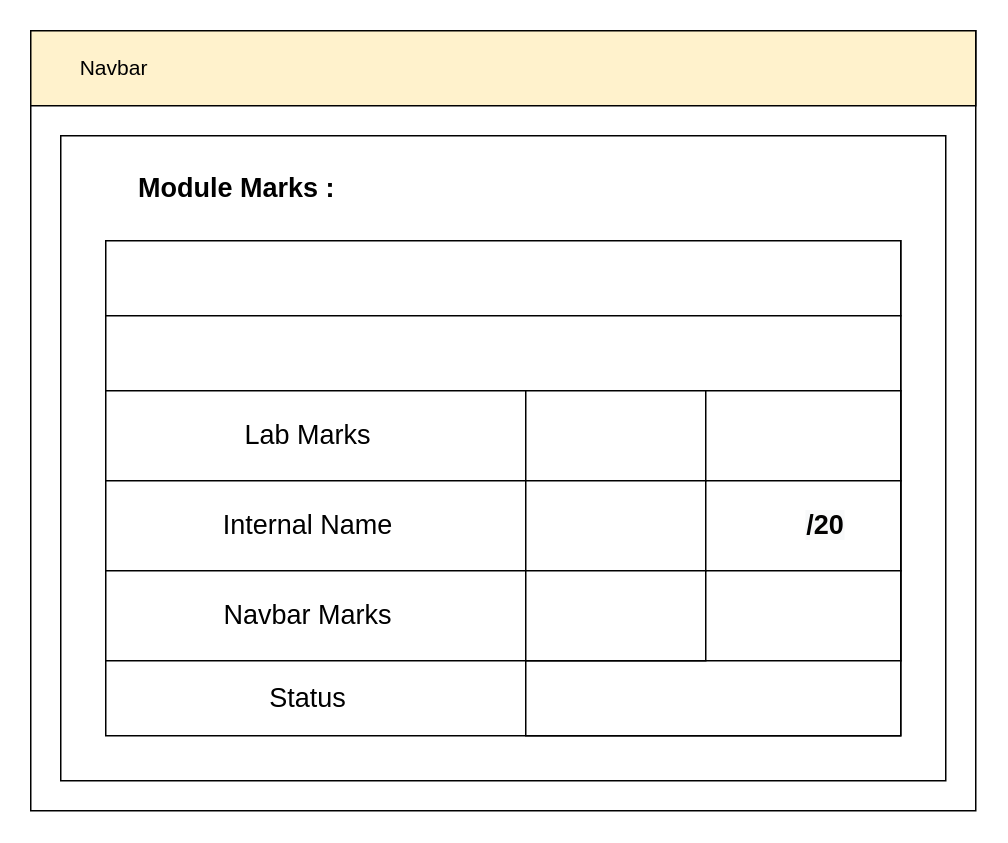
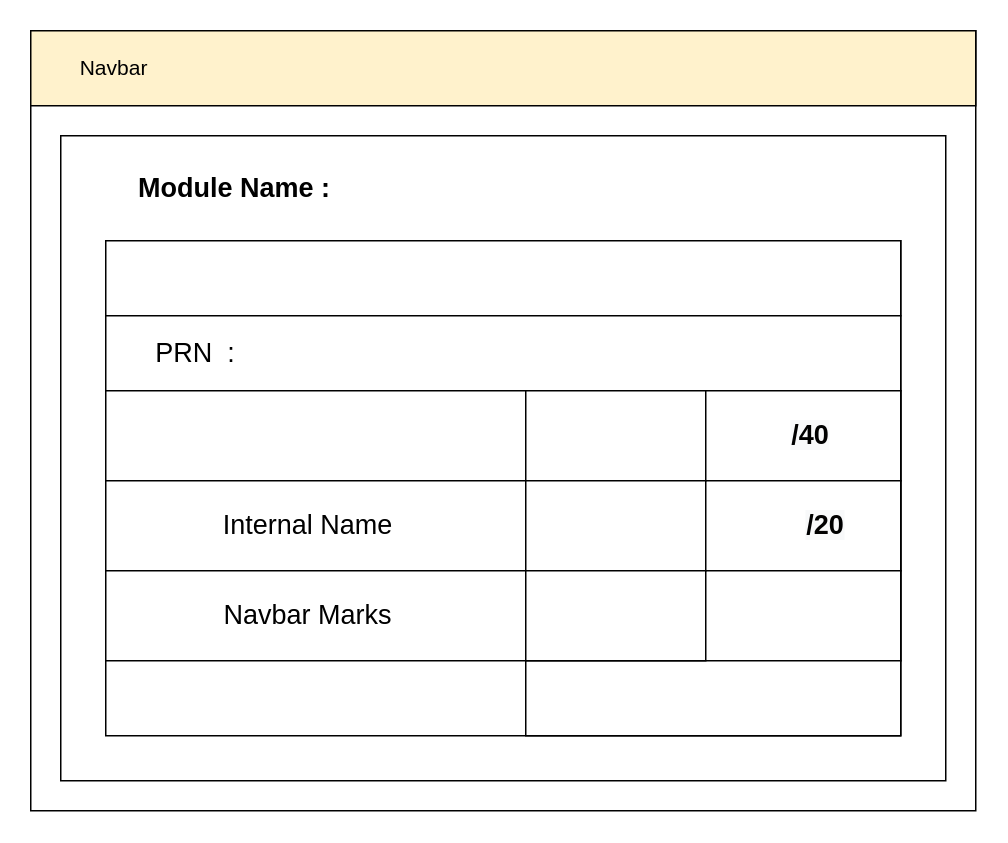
node "Module Marks :": label "Module Marks :" -> "Module Name :"
node "PRN :": added
node "Lab Marks": removed
node "/40": added
node "Status": removed
